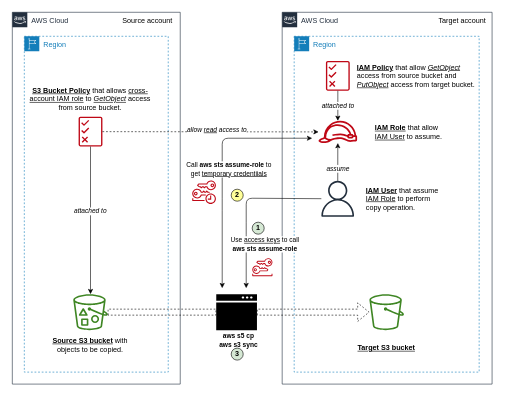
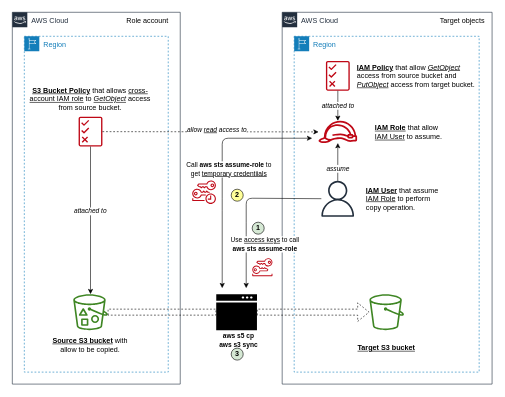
node "Source account": label "Source account" -> "Role account"
node "Target account": label "Target account" -> "Target objects"
node "Source S3 bucket with objects to be copied.": label "Source S3 bucket with objects to be copied." -> "Source S3 bucket with allow to be copied."
